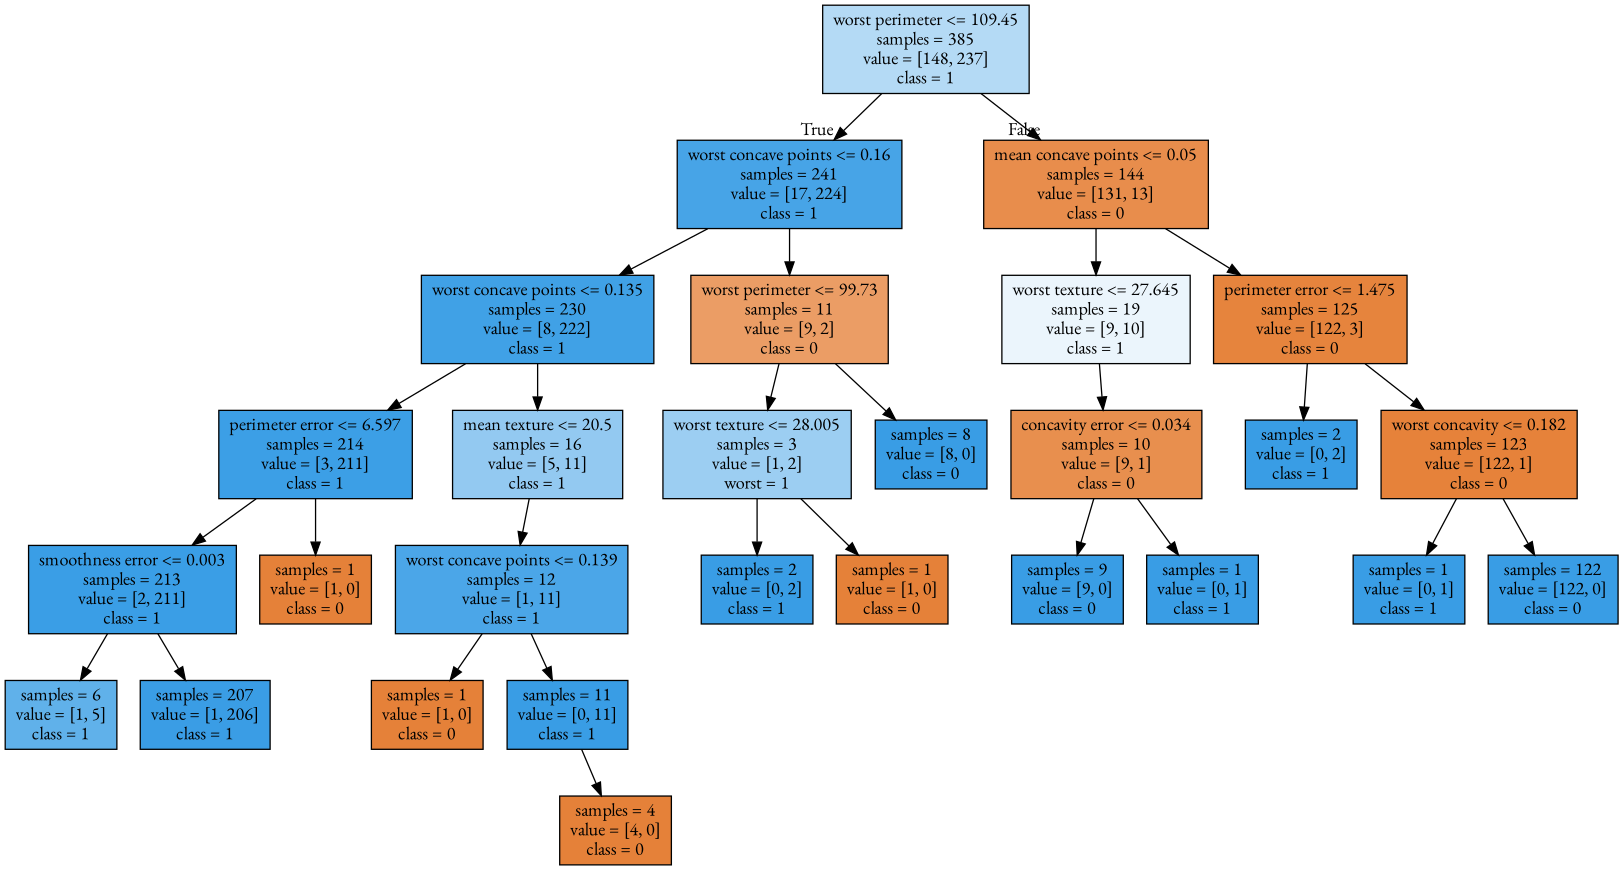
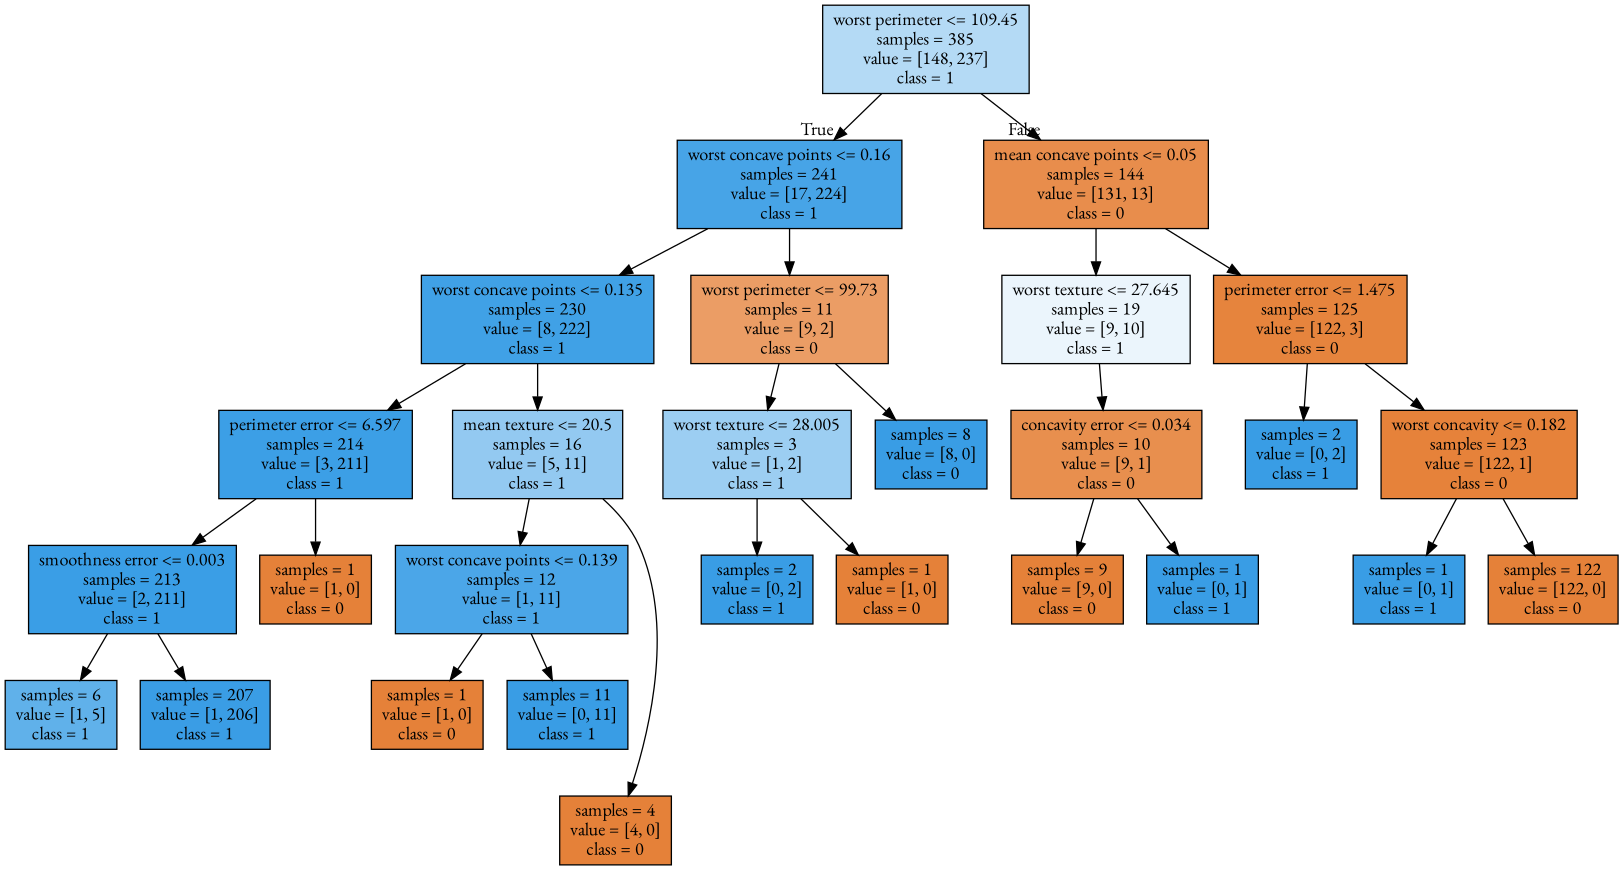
node "worst texture <= 28.005 samples = 3 value = [1, 2] worst = 1": label "worst texture <= 28.005 samples = 3 value = [1, 2] worst = 1" -> "worst texture <= 28.005 samples = 3 value = [1, 2] class = 1"
node "samples = 9 value = [9, 0] class = 0": fillcolor #399de5ff -> #e58139ff
node "samples = 122 value = [122, 0] class = 0": fillcolor #399de5ff -> #e58139ff
edge "samples = 11 value = [0, 11] class = 1" -> "samples = 4 value = [4, 0] class = 0": now "mean texture <= 20.5 samples = 16 value = [5, 11] class = 1" -> "samples = 4 value = [4, 0] class = 0"
